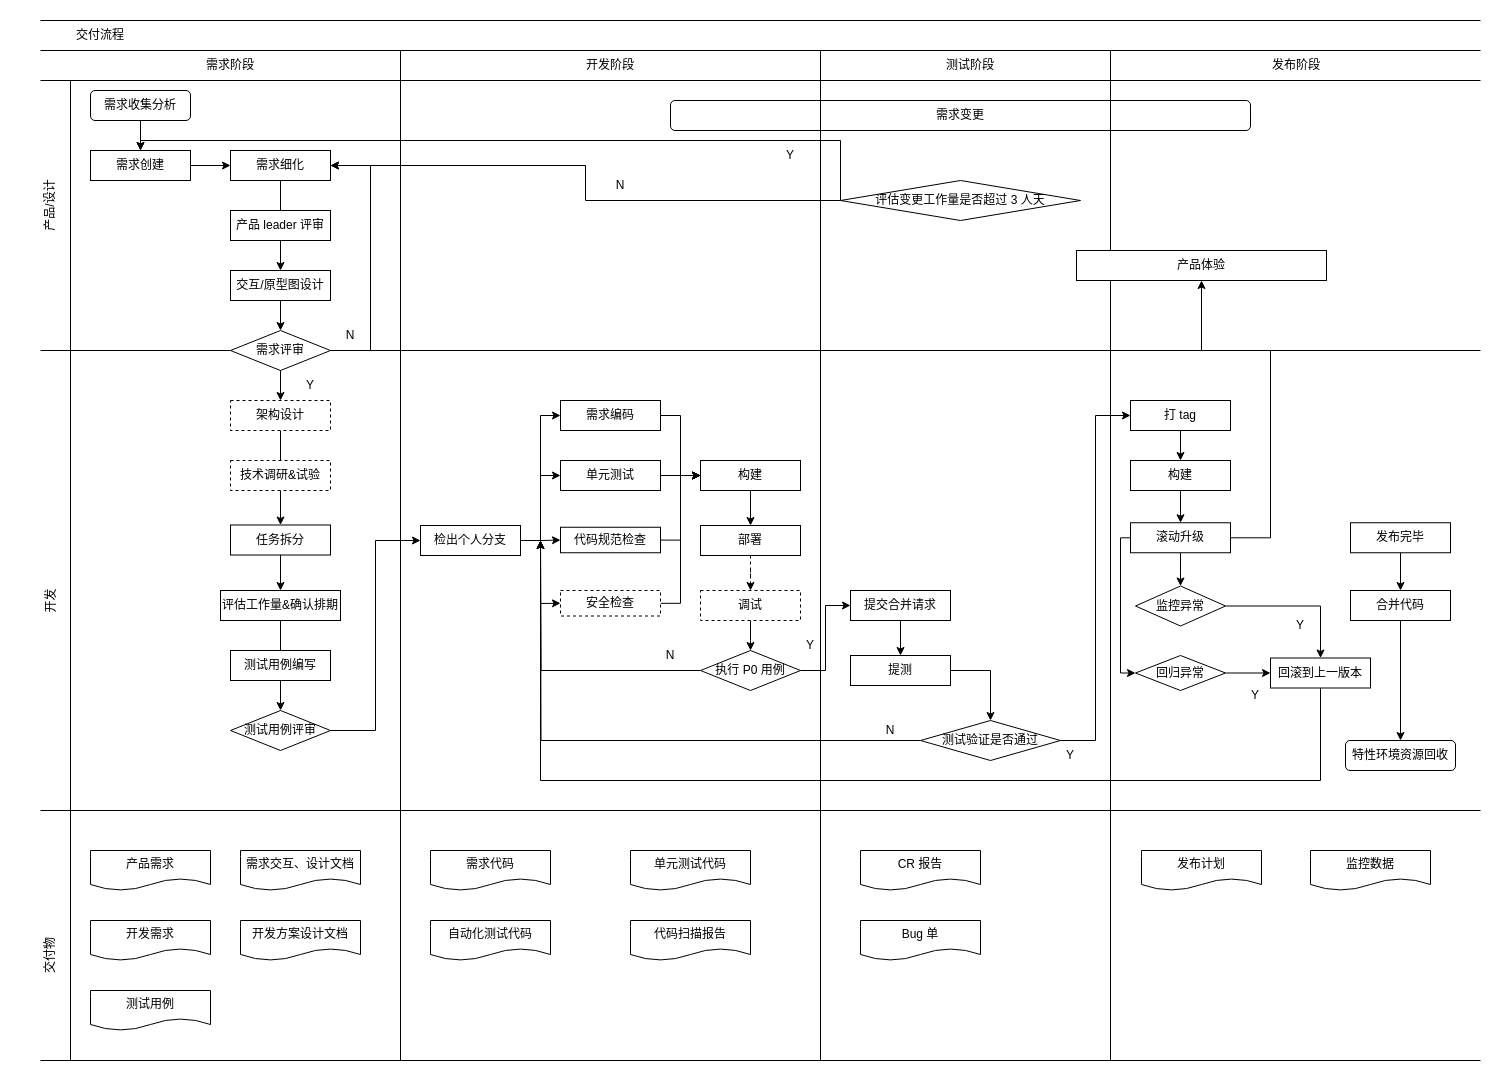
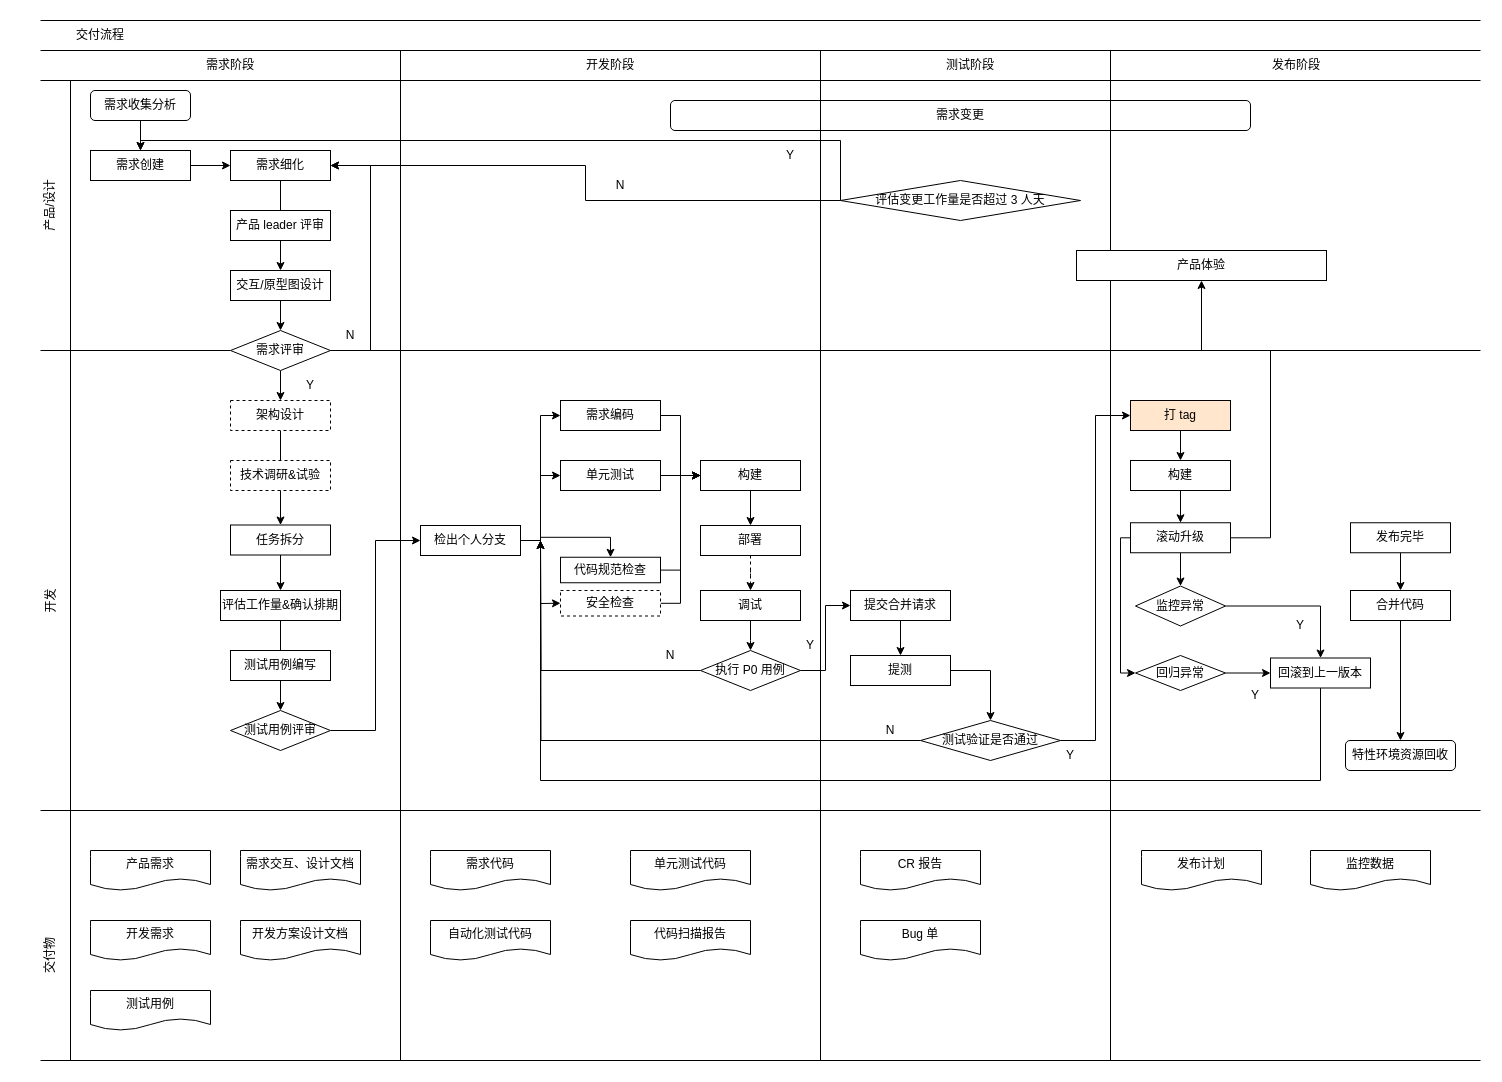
node "打 tag": fillcolor #ffffff -> #ffe6cc
node "代码规范检查": moved (611, 540) -> (611, 570)
node "调试": style dashed -> solid
